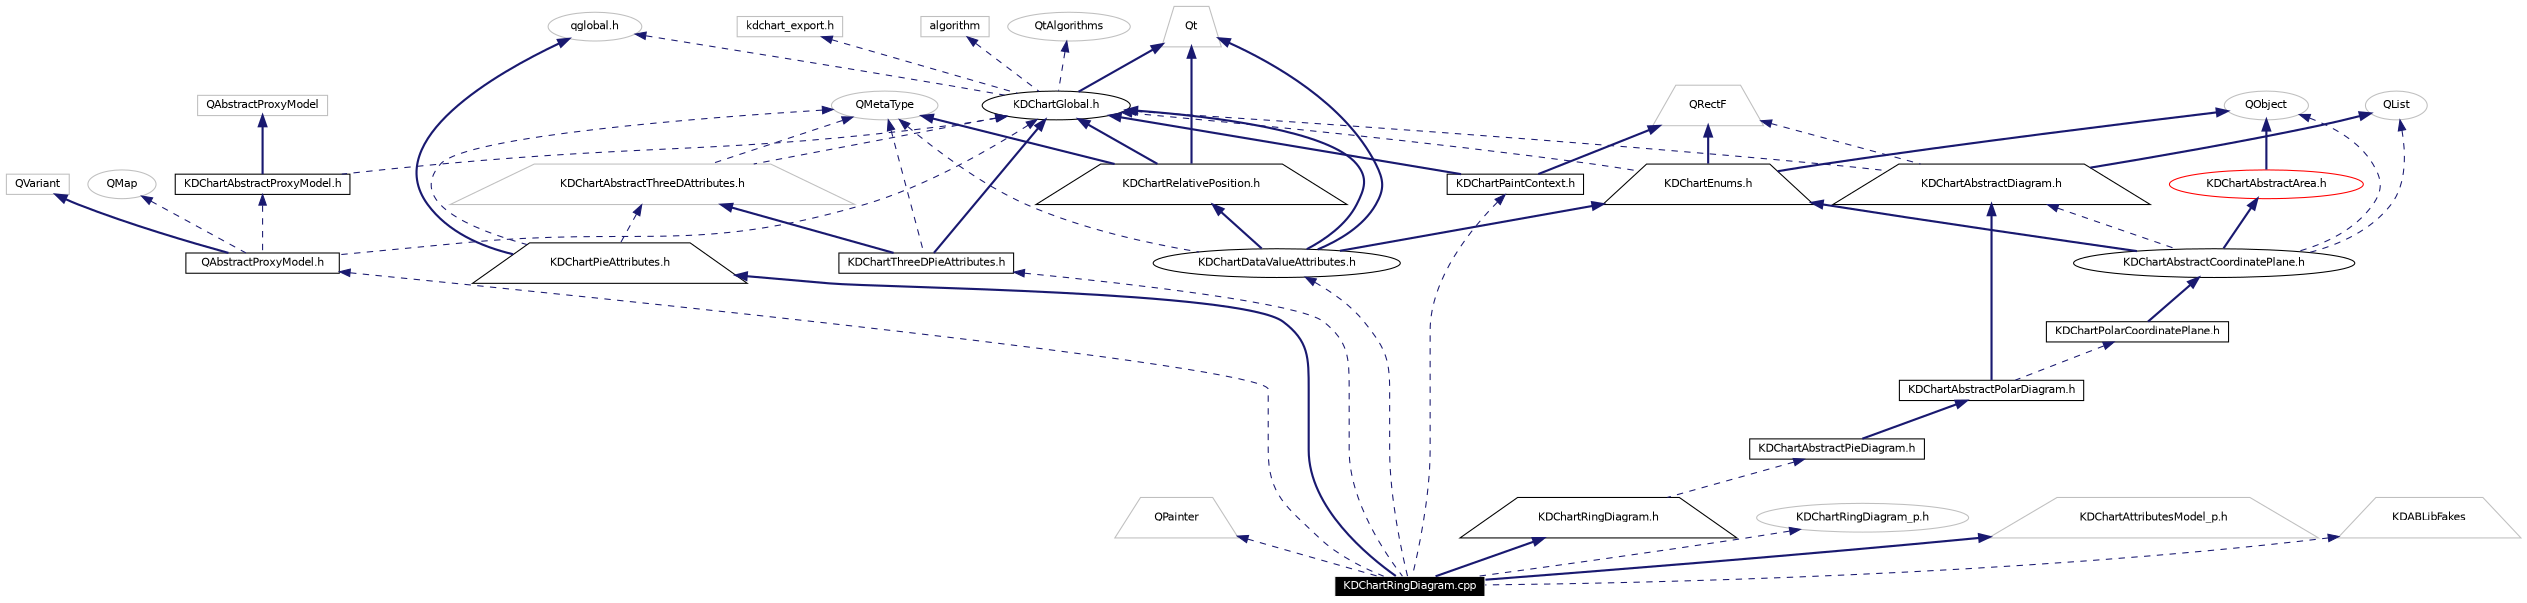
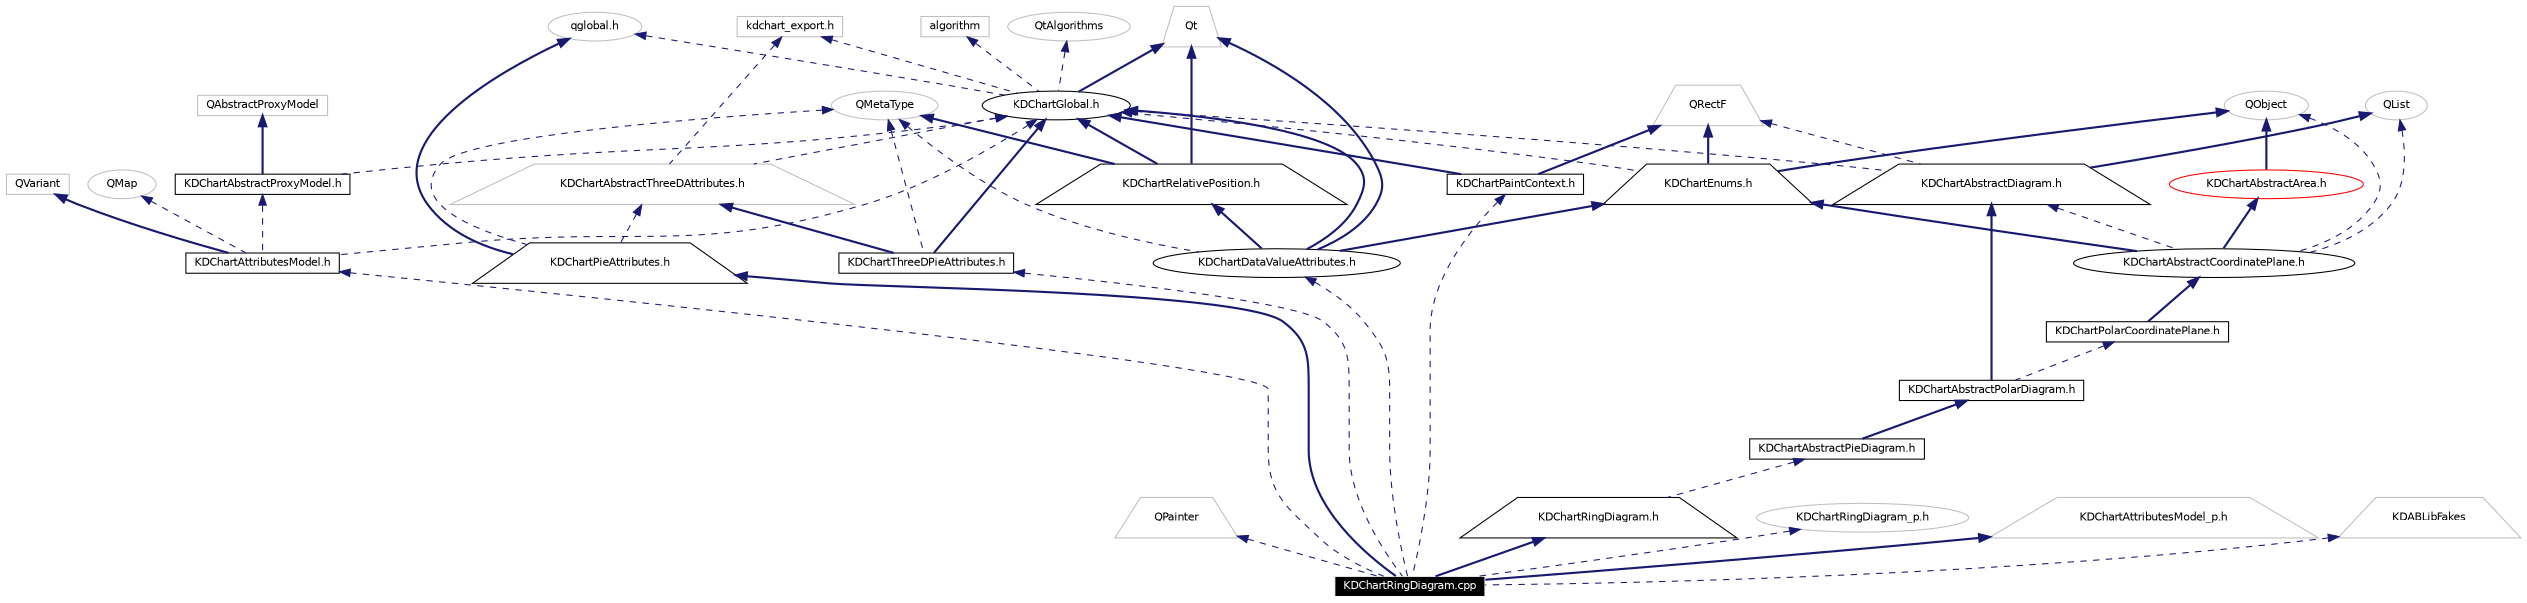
edge "KDChartAbstractThreeDAttributes.h" -> "QMetaType": now "KDChartAbstractThreeDAttributes.h" -> "kdchart_export.h"
node "QAbstractProxyModel.h": label "QAbstractProxyModel.h" -> "KDChartAttributesModel.h"
